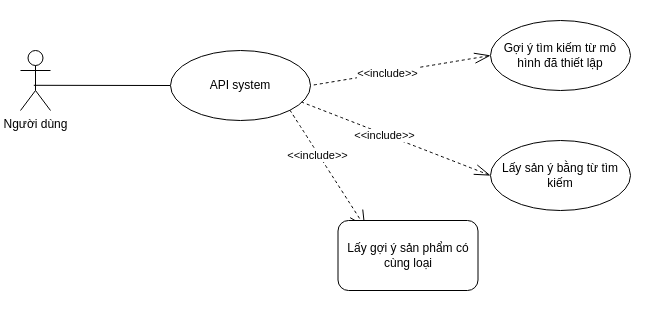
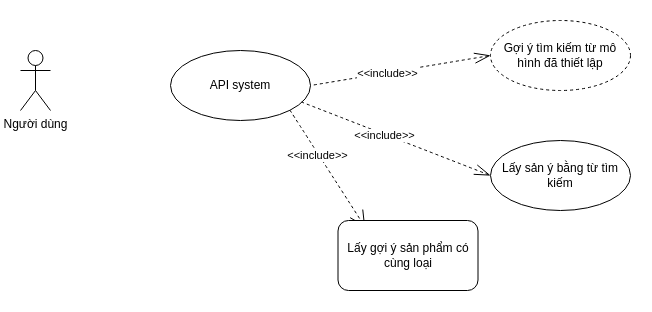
node "Gợi ý tìm kiếm từ mô hình đã thiết lập": style solid -> dashed
edge "Người dùng" -- "API system": removed
